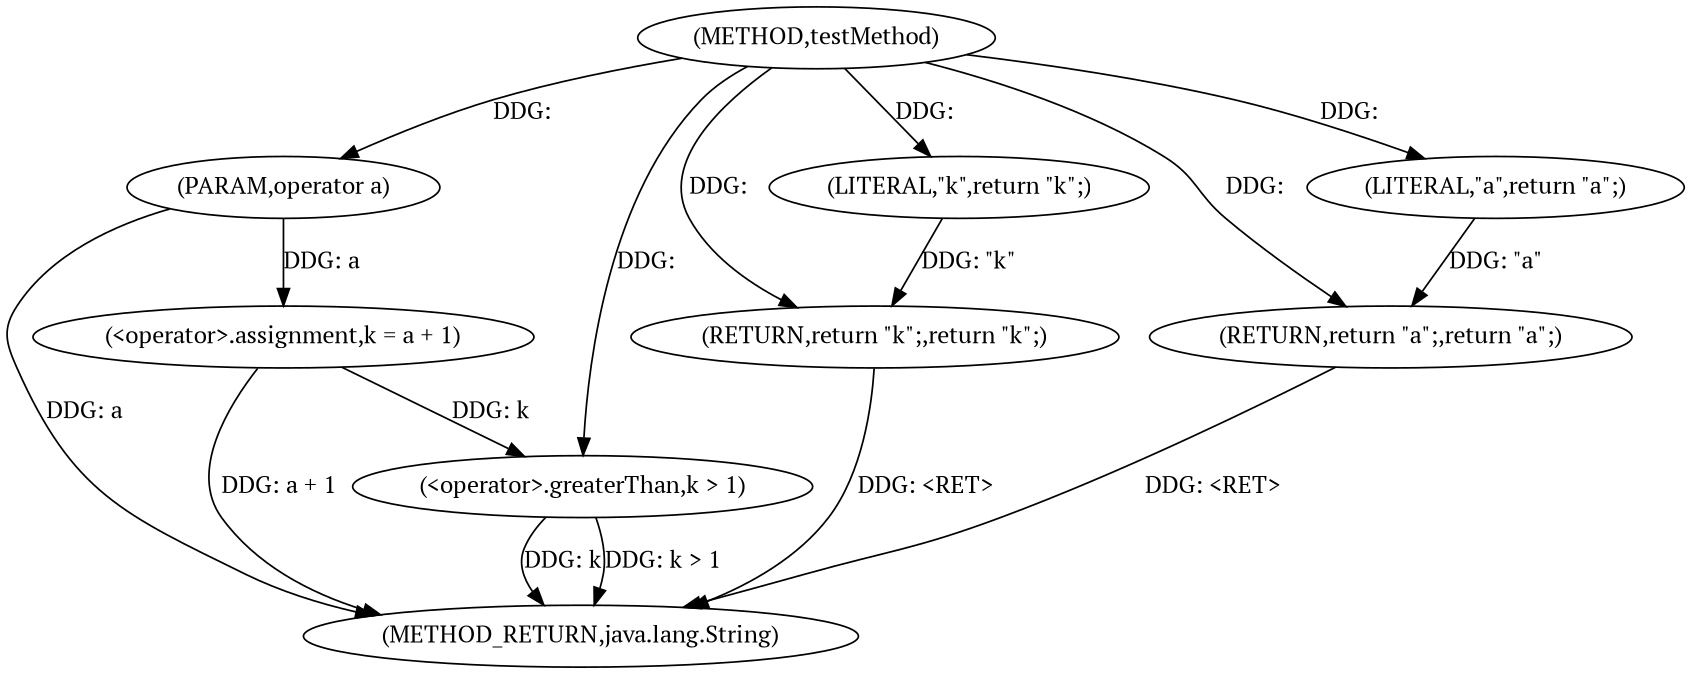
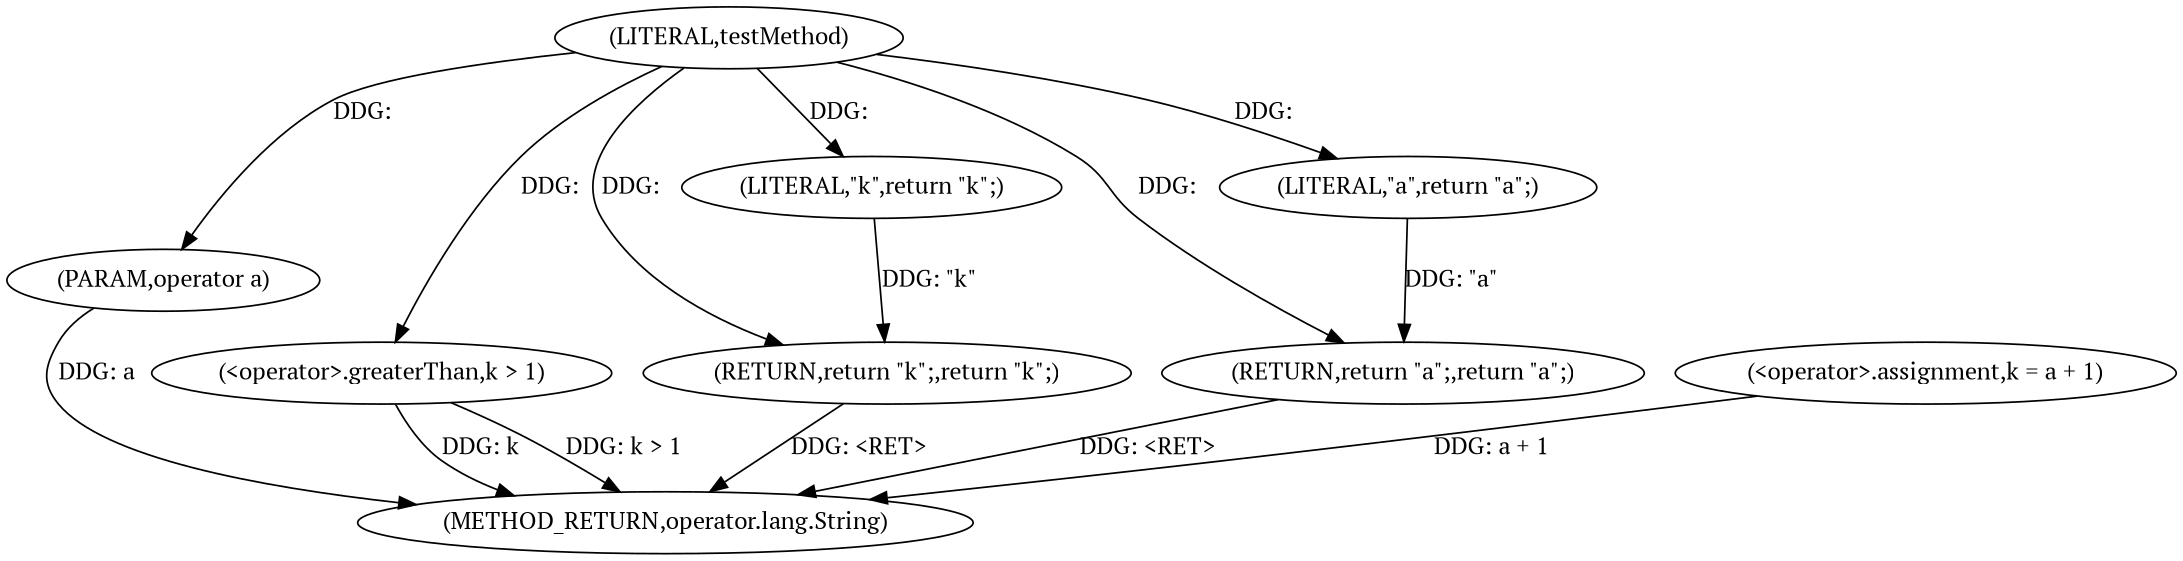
node "(METHOD,testMethod)": label "(METHOD,testMethod)" -> "(LITERAL,testMethod)"
edge "(PARAM,operator a)" -> "(<operator>.assignment,k = a + 1)": removed, label "DDG: a"
edge "(<operator>.assignment,k = a + 1)" -> "(<operator>.greaterThan,k > 1)": removed, label "DDG: k"
node "(METHOD_RETURN,java.lang.String)": label "(METHOD_RETURN,java.lang.String)" -> "(METHOD_RETURN,operator.lang.String)"
